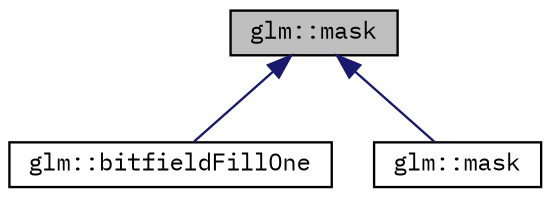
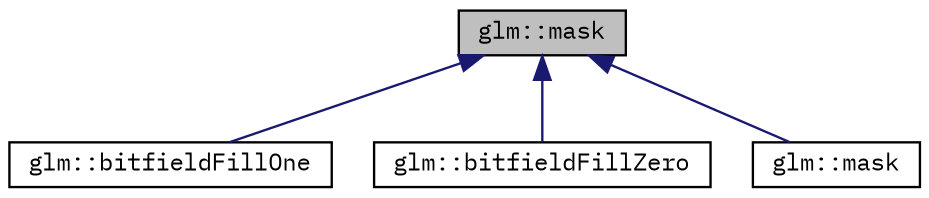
node "glm::bitfieldFillZero": added
